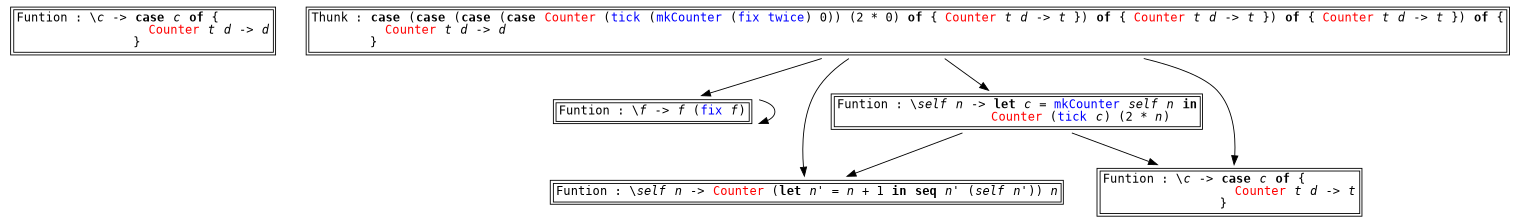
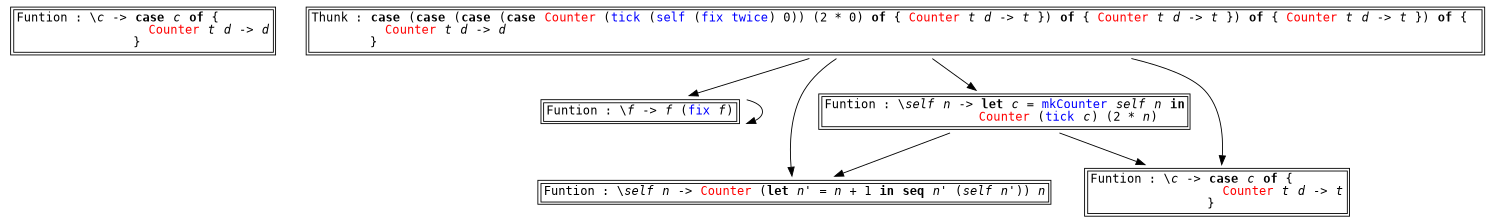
node "Thunk :": text "mkCounter" -> "self"
